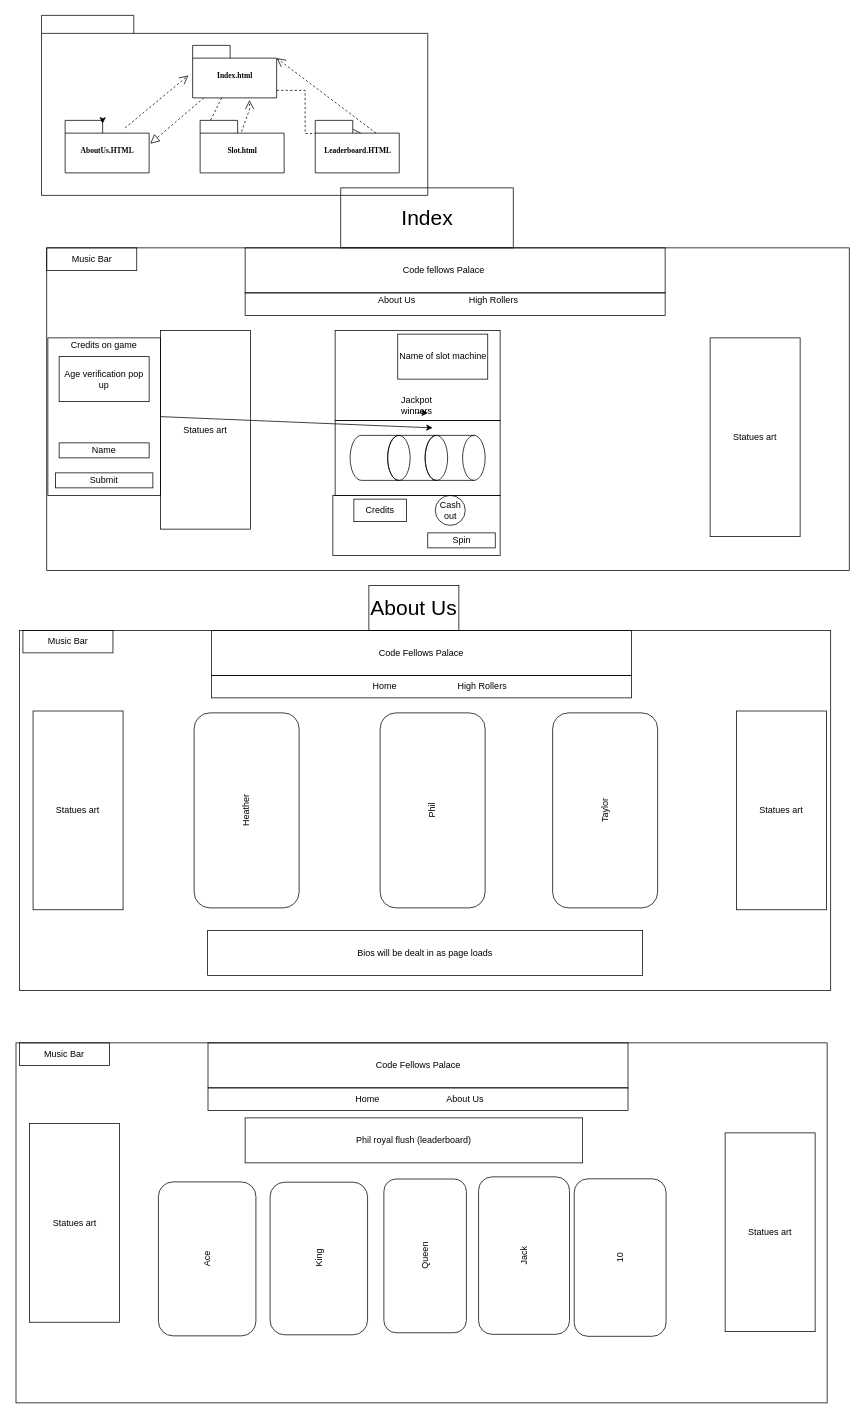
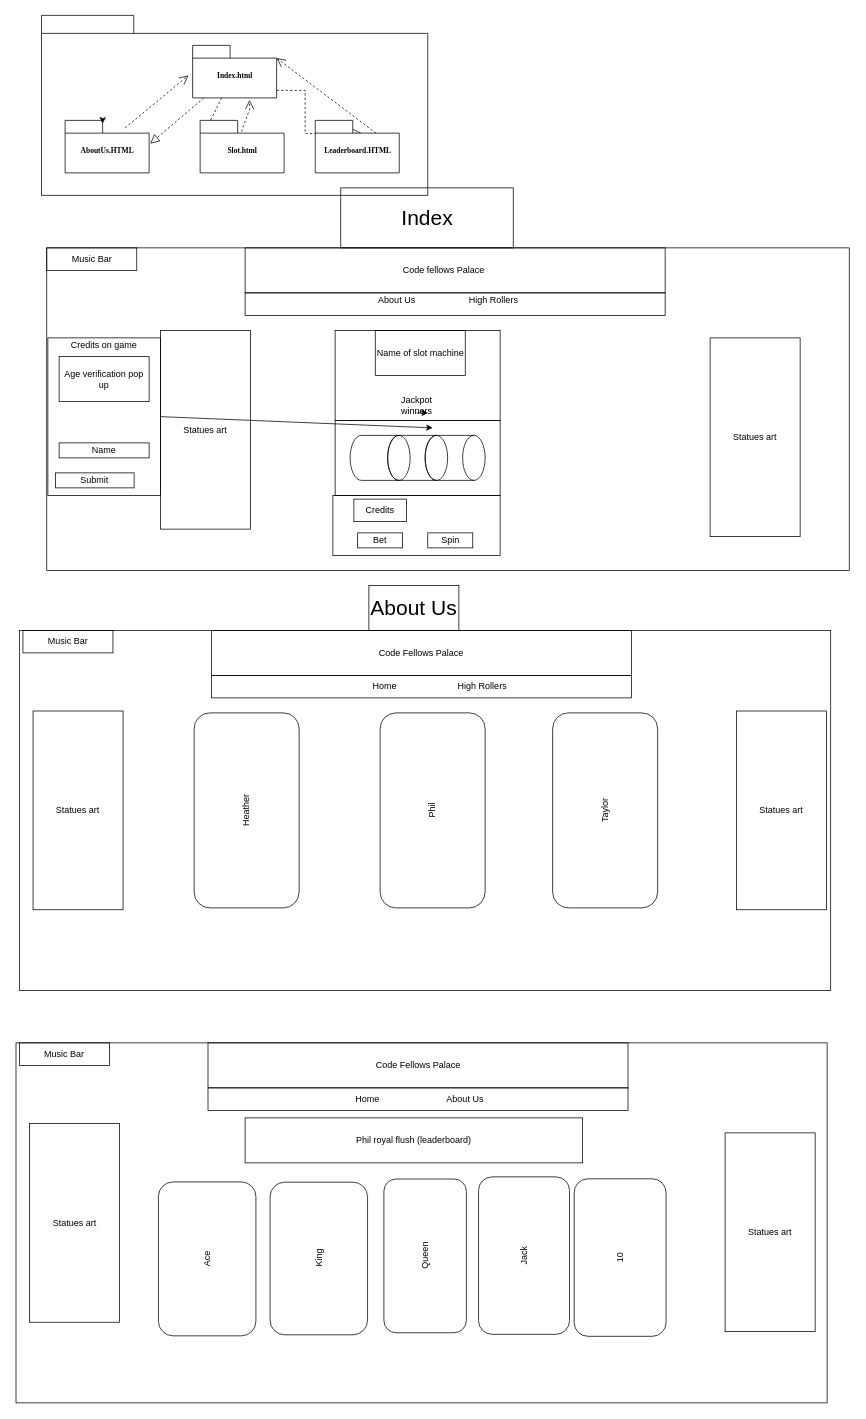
node "Name of slot machine": moved (443, 357) -> (420, 353)
node "Submit": size 98x15 -> 79x15
node "Cash out": removed
node "Bet": added
node "Spin": size 68x15 -> 45x15
node "Bios will be dealt in as page loads": removed
